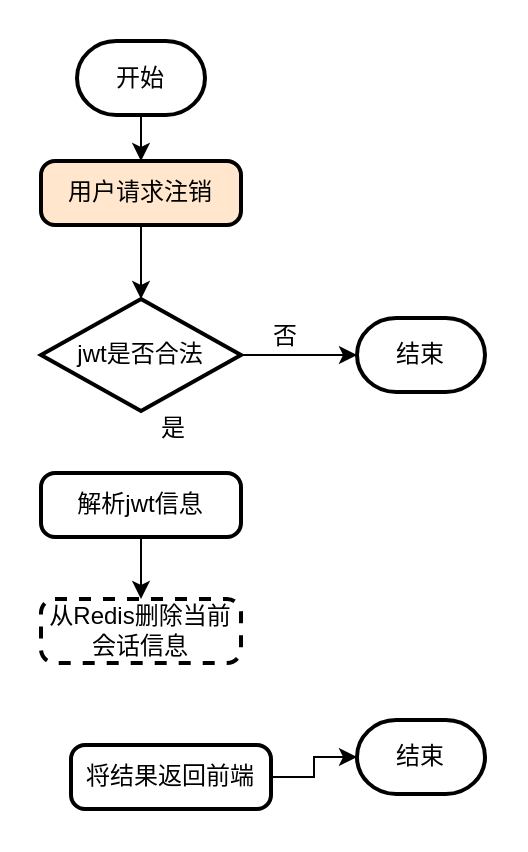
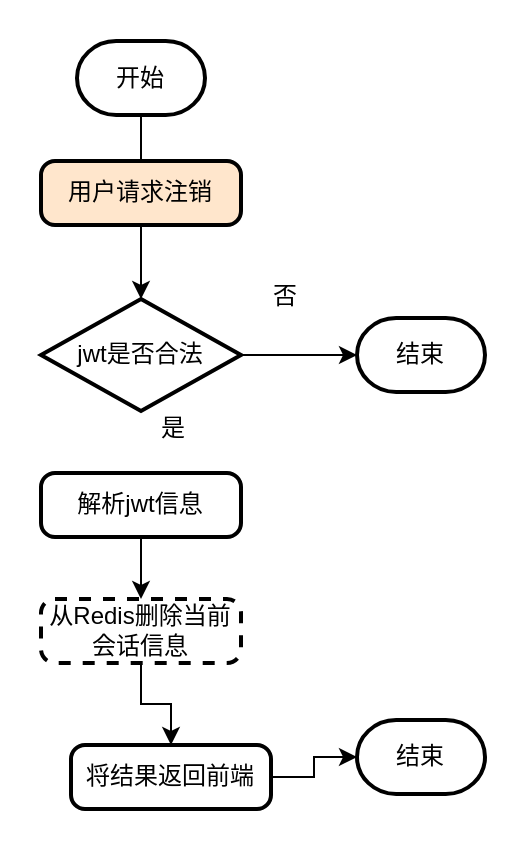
edge "开始" -> "用户请求注销": arrowhead classic -> none
node "否": moved (285, 336) -> (285, 296)
edge "从Redis删除当前会话信息" -> "将结果返回前端": added
